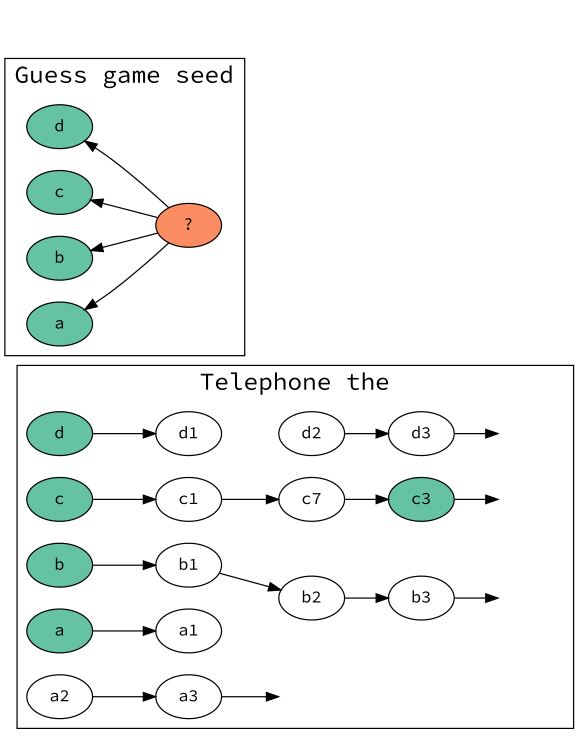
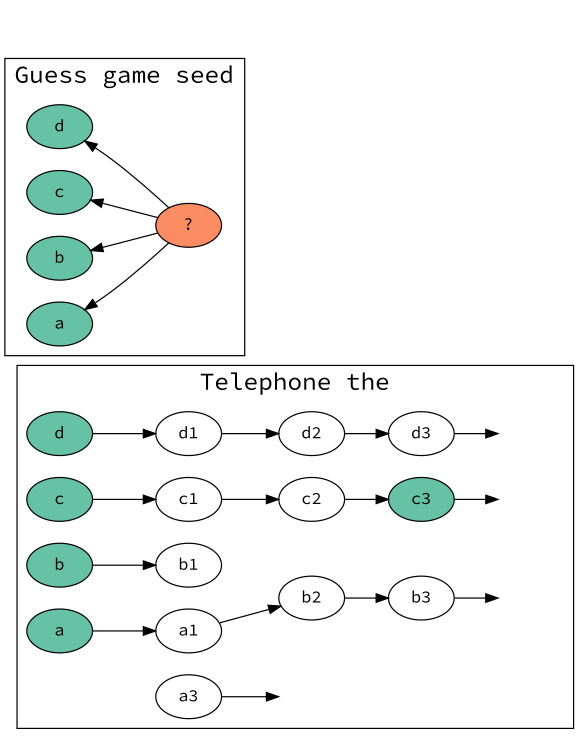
edge "d1" -> "d2": added
node "c7": label "c7" -> "c2"
edge "b1" -> "b2": now "a1" -> "b2"
node "a2": removed
